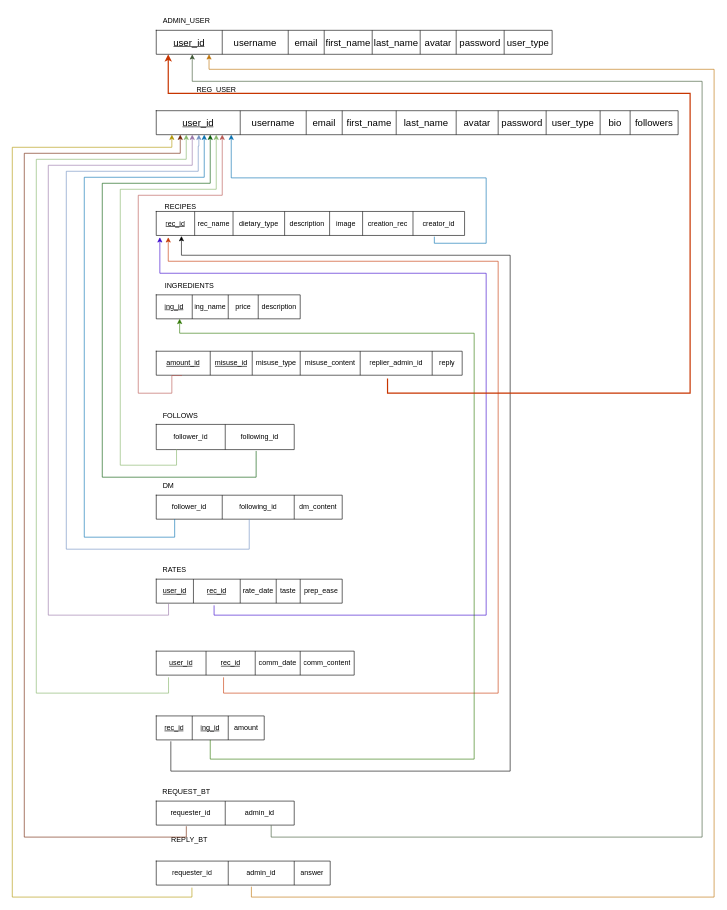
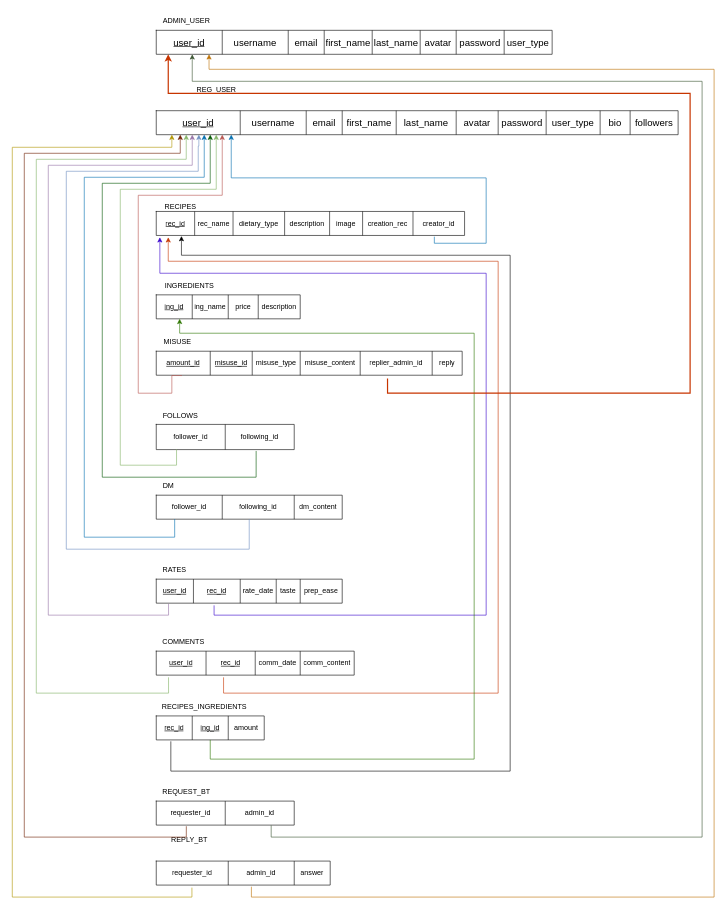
node "MISUSE": added
node "COMMENTS": added
node "RECIPES_INGREDIENTS": added
